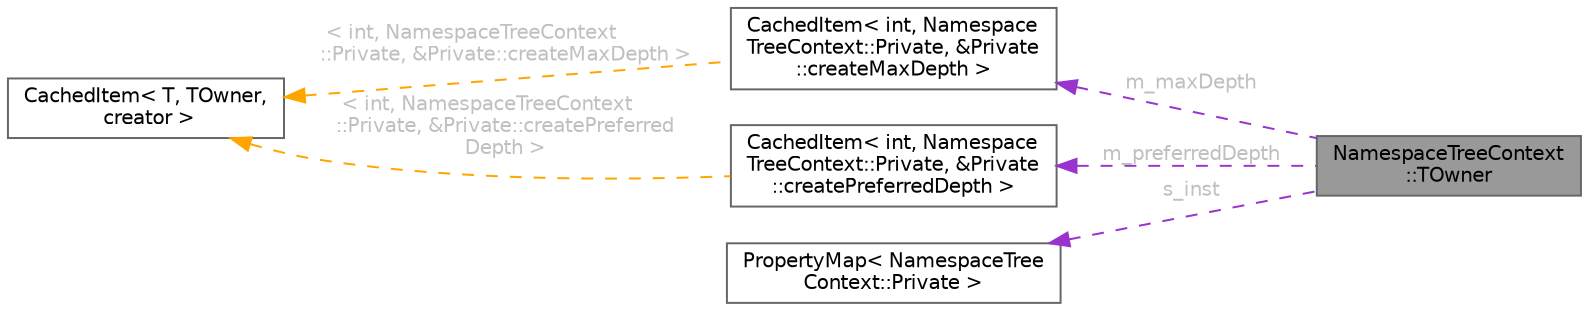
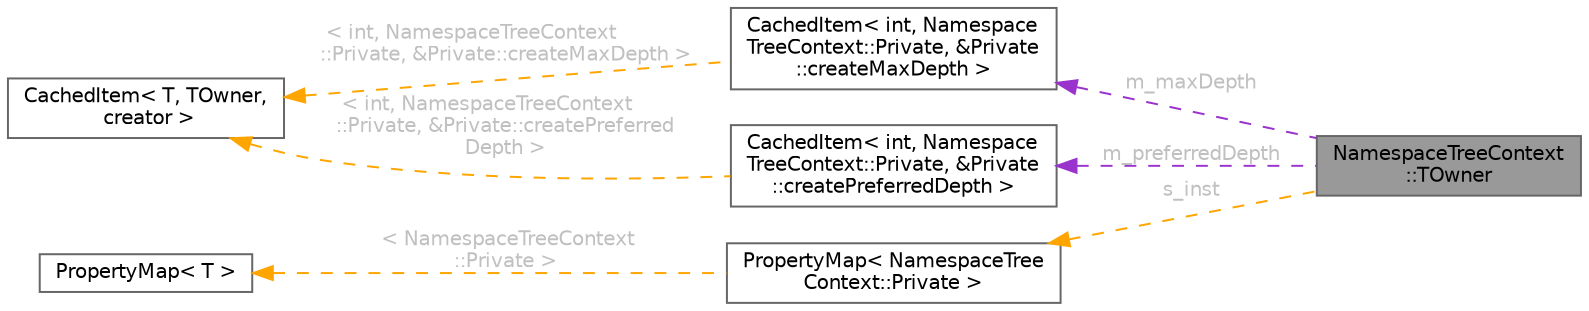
edge "NamespaceTreeContext ::TOwner" -> "PropertyMap< NamespaceTree Context::Private >": color darkorchid3 -> orange
node "PropertyMap< T >": added
